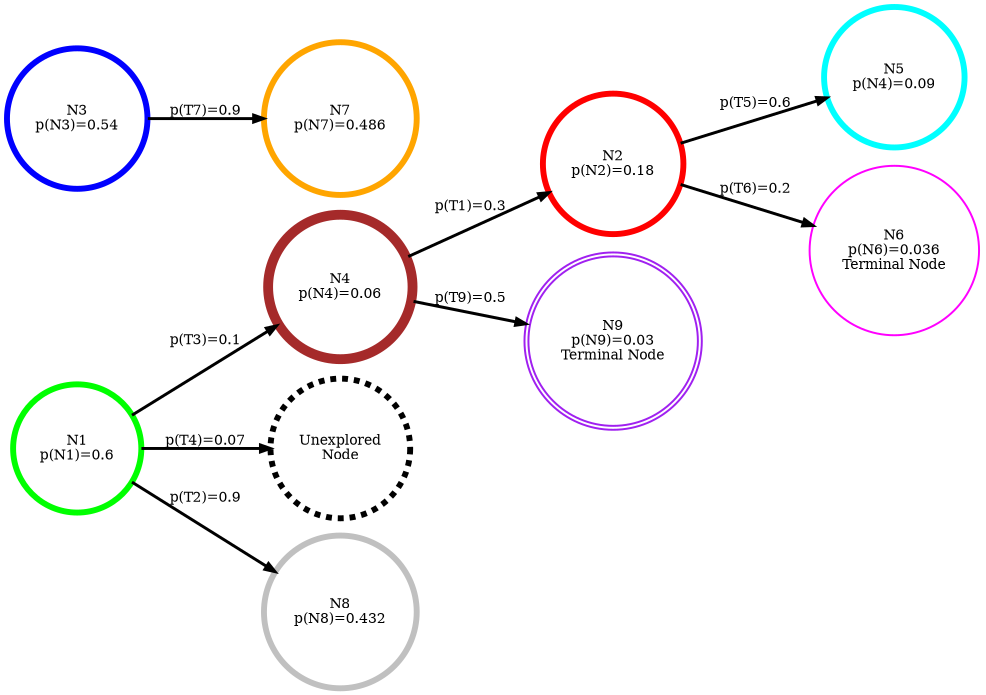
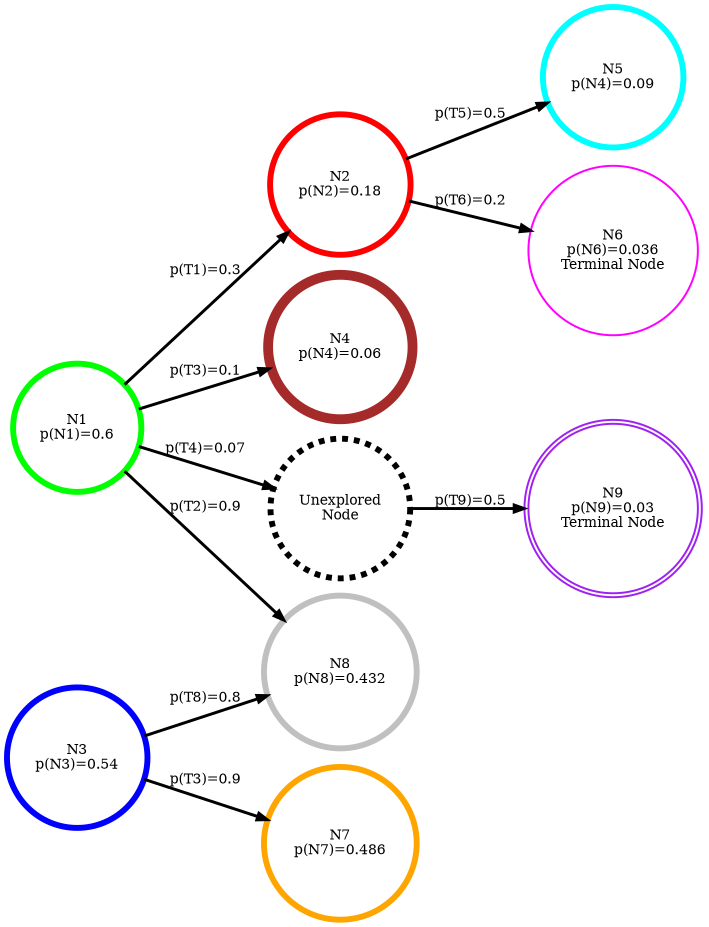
edge "N2 p(N2)=0.18" -> "N5 p(N4)=0.09": label "p(T5)=0.6" -> "p(T5)=0.5"
edge "N3 p(N3)=0.54" -> "N7 p(N7)=0.486": label "p(T7)=0.9" -> "p(T3)=0.9"
edge "N4 p(N4)=0.06" -> "N2 p(N2)=0.18": now "N1 p(N1)=0.6" -> "N2 p(N2)=0.18"
edge "N4 p(N4)=0.06" -> "N9 p(N9)=0.03 Terminal Node": now "Unexplored Node" -> "N9 p(N9)=0.03 Terminal Node"
edge "N3 p(N3)=0.54" -> "N8 p(N8)=0.432": added, label "p(T8)=0.8"
